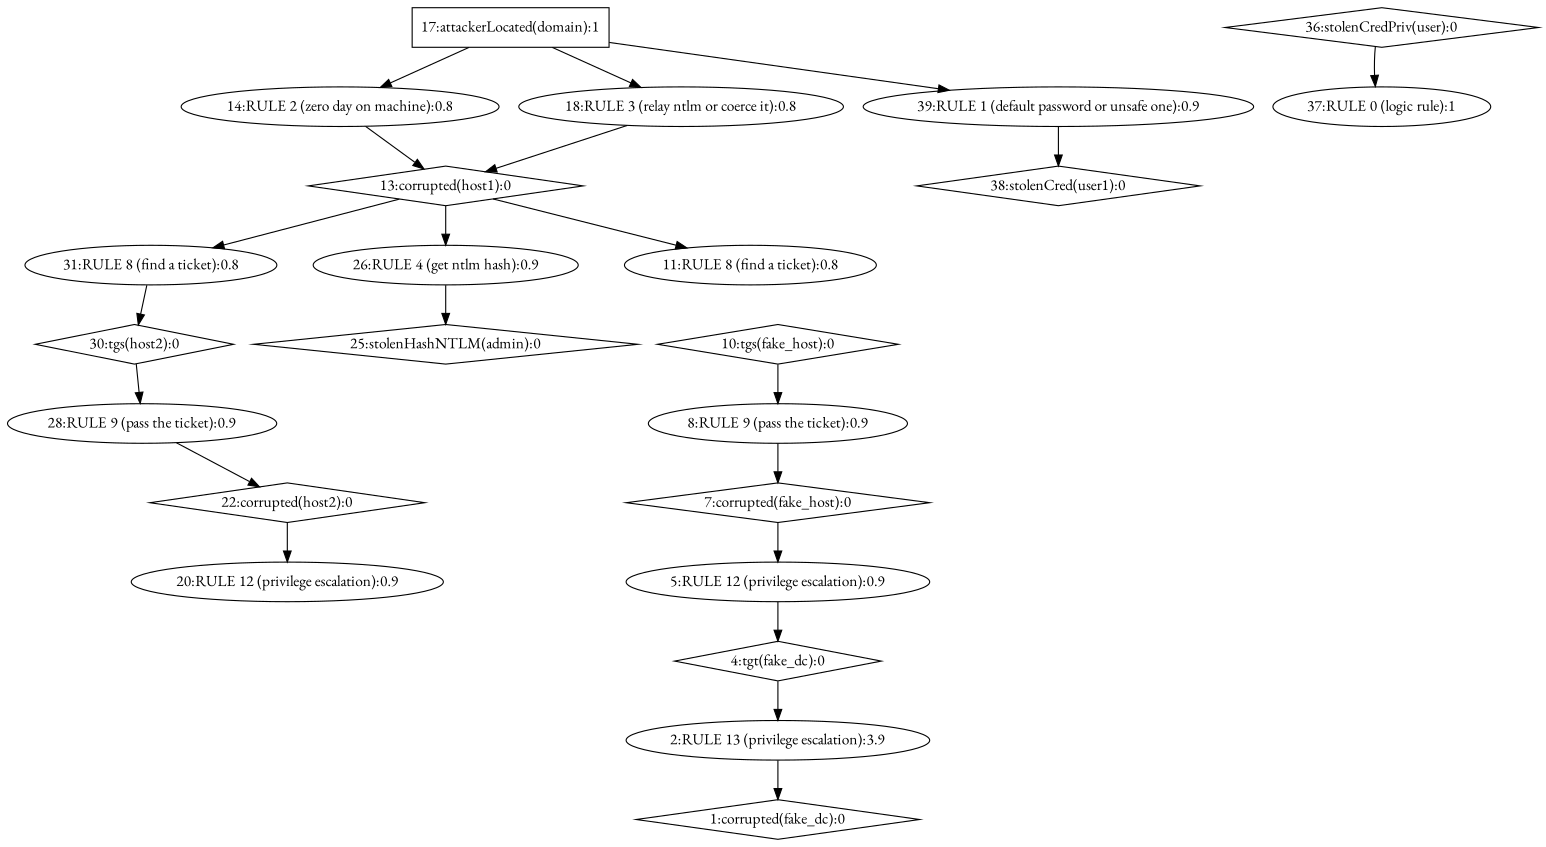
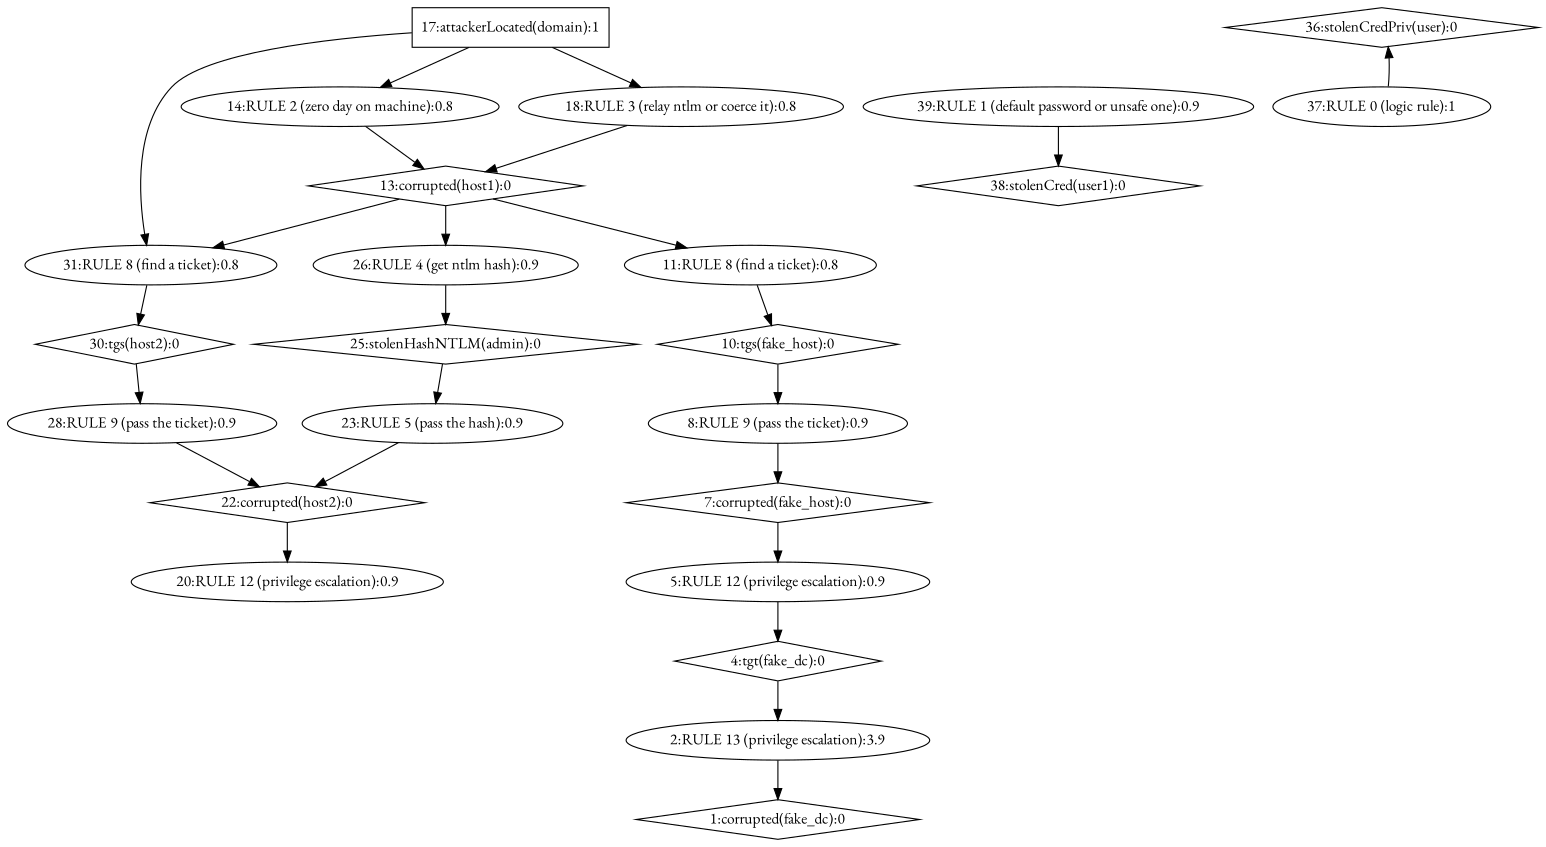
edge "36:stolenCredPriv(user):0" -> "37:RULE 0 (logic rule):1": reversed
edge "17:attackerLocated(domain):1" -> "39:RULE 1 (default password or unsafe one):0.9": now "17:attackerLocated(domain):1" -> "31:RULE 8 (find a ticket):0.8"
edge "11:RULE 8 (find a ticket):0.8" -> "10:tgs(fake_host):0": added
node "23:RULE 5 (pass the hash):0.9": added
